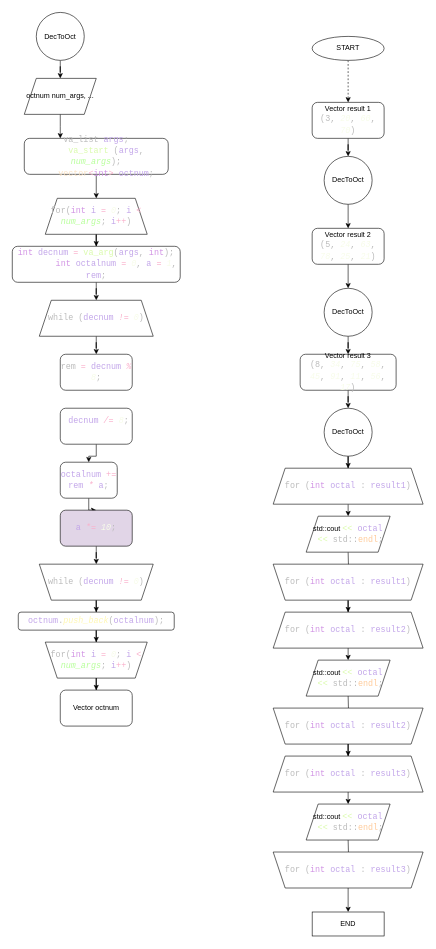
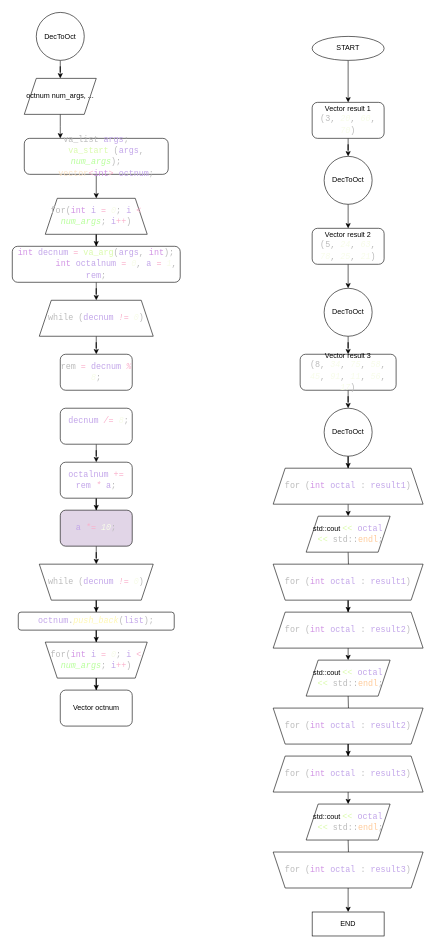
edge "START" -> "Vector result 1 (3, 20, 60, 70)": style dashed -> solid
node "octalnum += rem * a;": size 57x36 -> 72x36
node "octnum.push_back(octalnum);": label "octnum.push_back(octalnum);" -> "octnum.push_back(list);"
